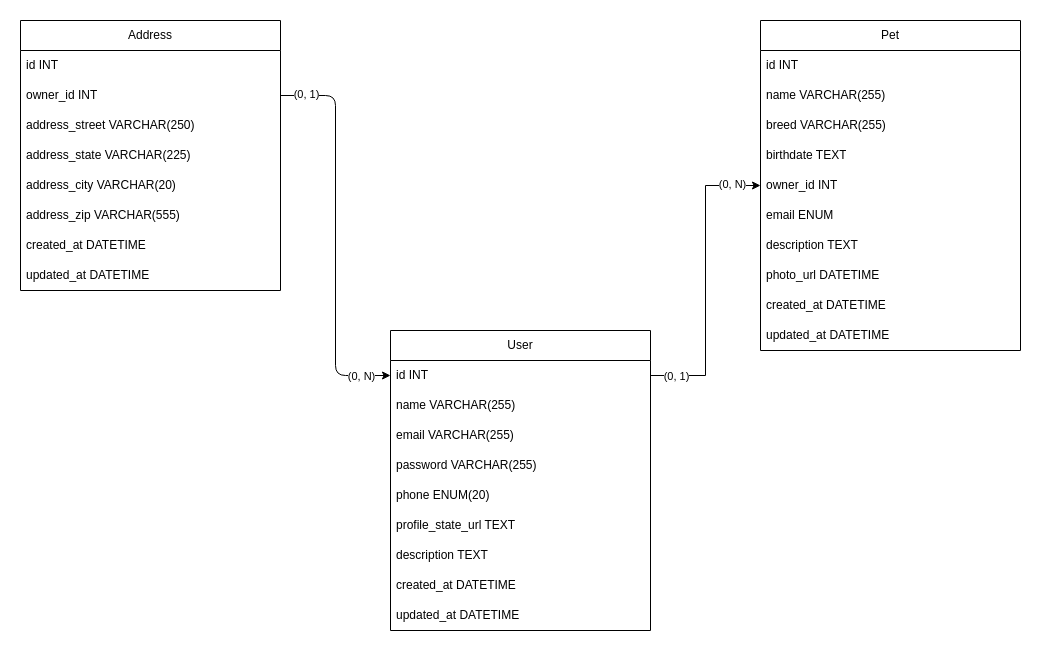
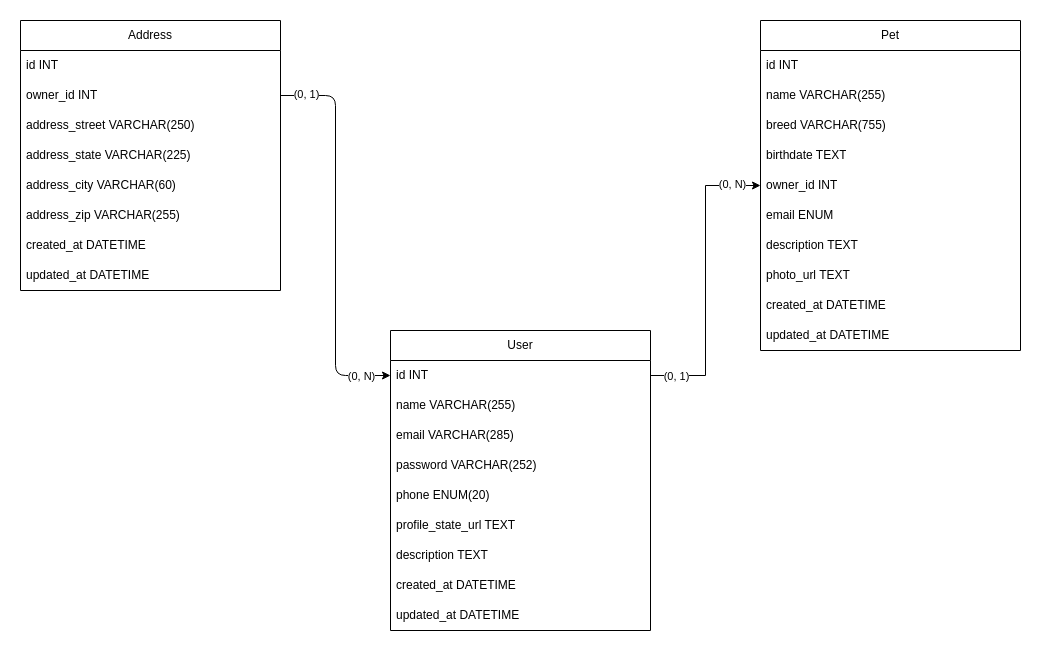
node "breed VARCHAR(255)": label "breed VARCHAR(255)" -> "breed VARCHAR(755)"
node "address_city VARCHAR(20)": label "address_city VARCHAR(20)" -> "address_city VARCHAR(60)"
node "address_zip VARCHAR(555)": label "address_zip VARCHAR(555)" -> "address_zip VARCHAR(255)"
node "photo_url DATETIME": label "photo_url DATETIME" -> "photo_url TEXT"
node "email VARCHAR(255)": label "email VARCHAR(255)" -> "email VARCHAR(285)"
node "password VARCHAR(255)": label "password VARCHAR(255)" -> "password VARCHAR(252)"
